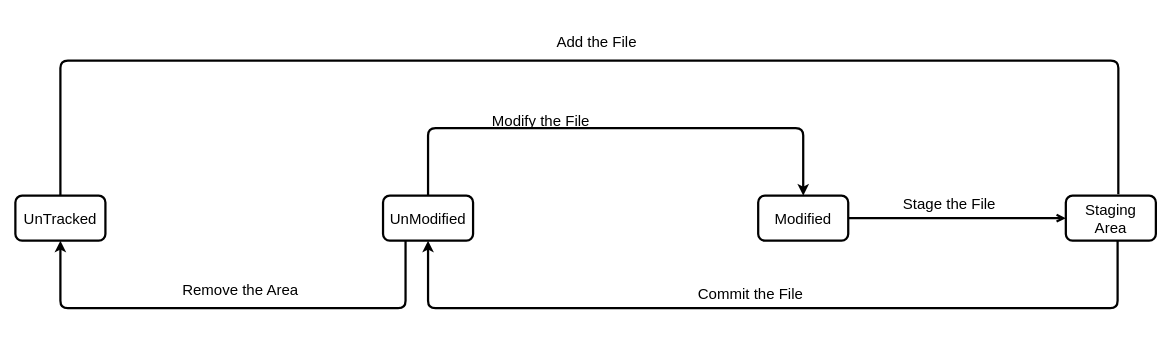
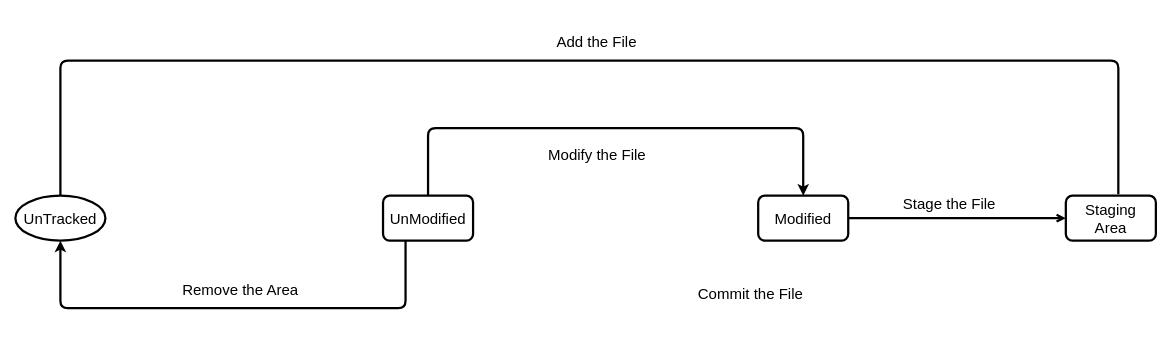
node "Modify the File": moved (540, 120) -> (597, 154)
node "UnTracked": shape rounded rectangle -> ellipse
edge "Staging Area" -> "UnModified": removed
